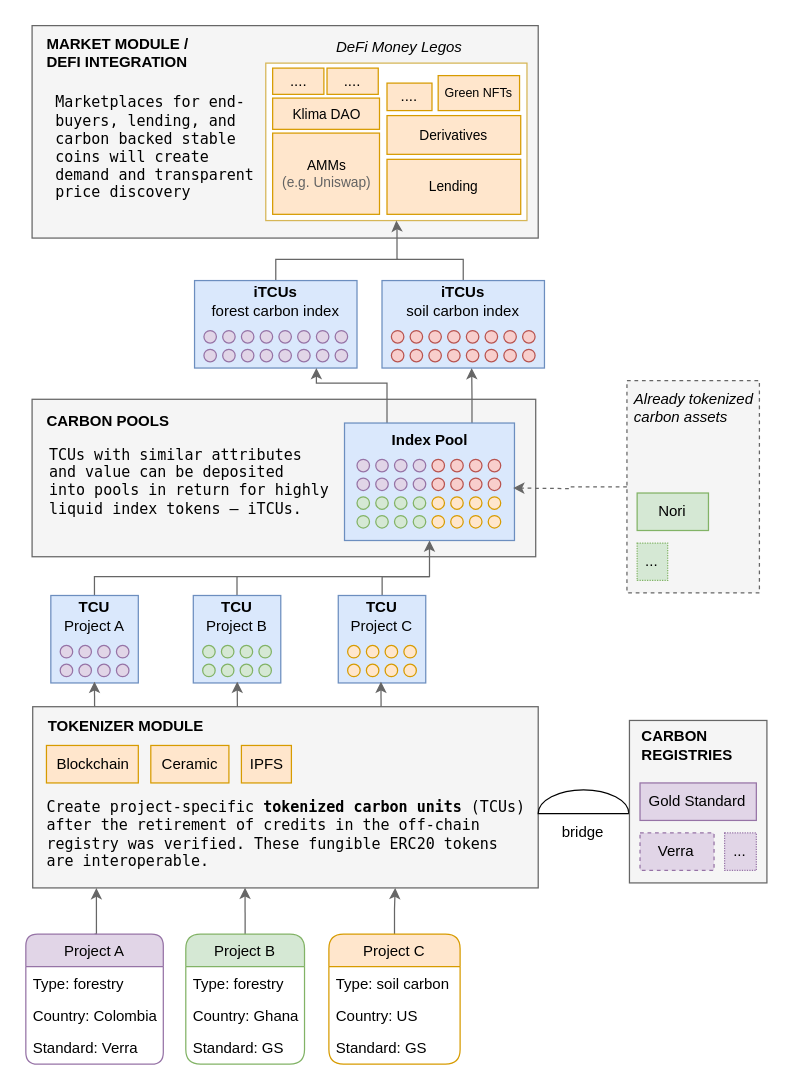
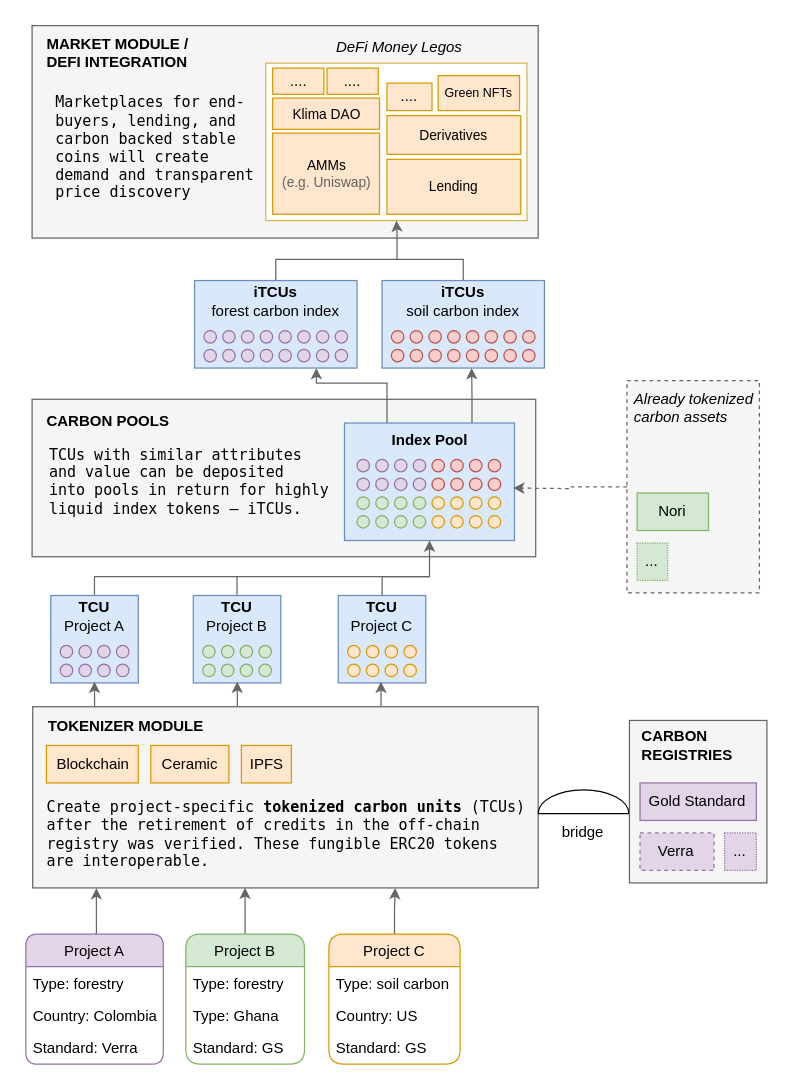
node "Country: Ghana": label "Country: Ghana" -> "Type: Ghana"
